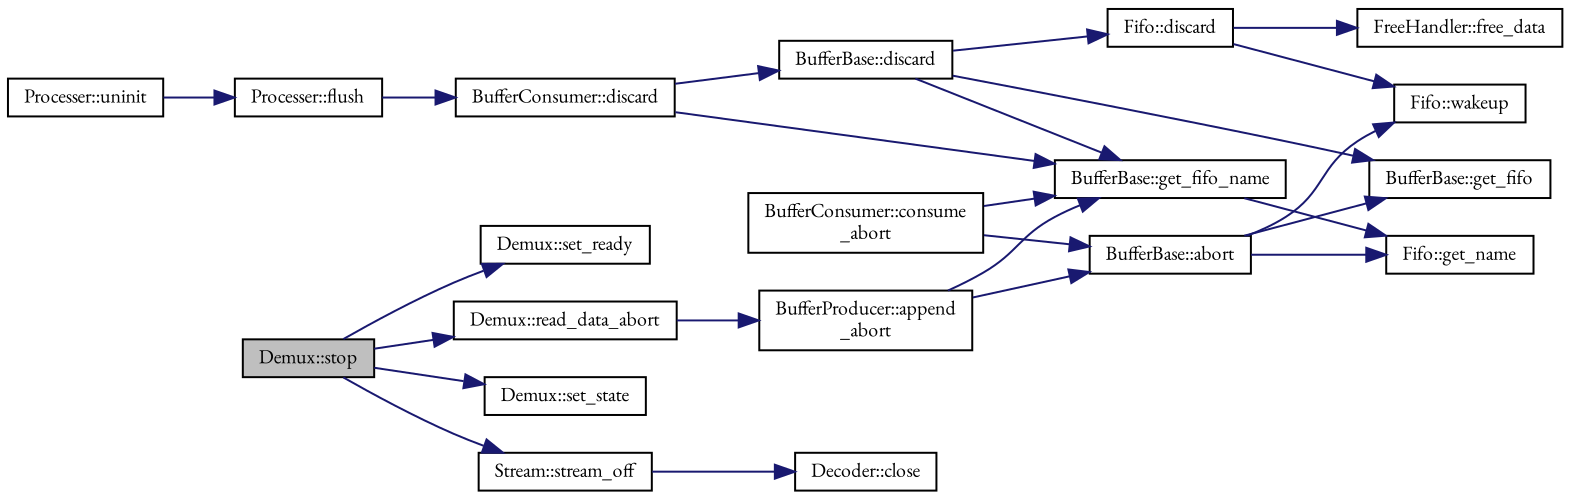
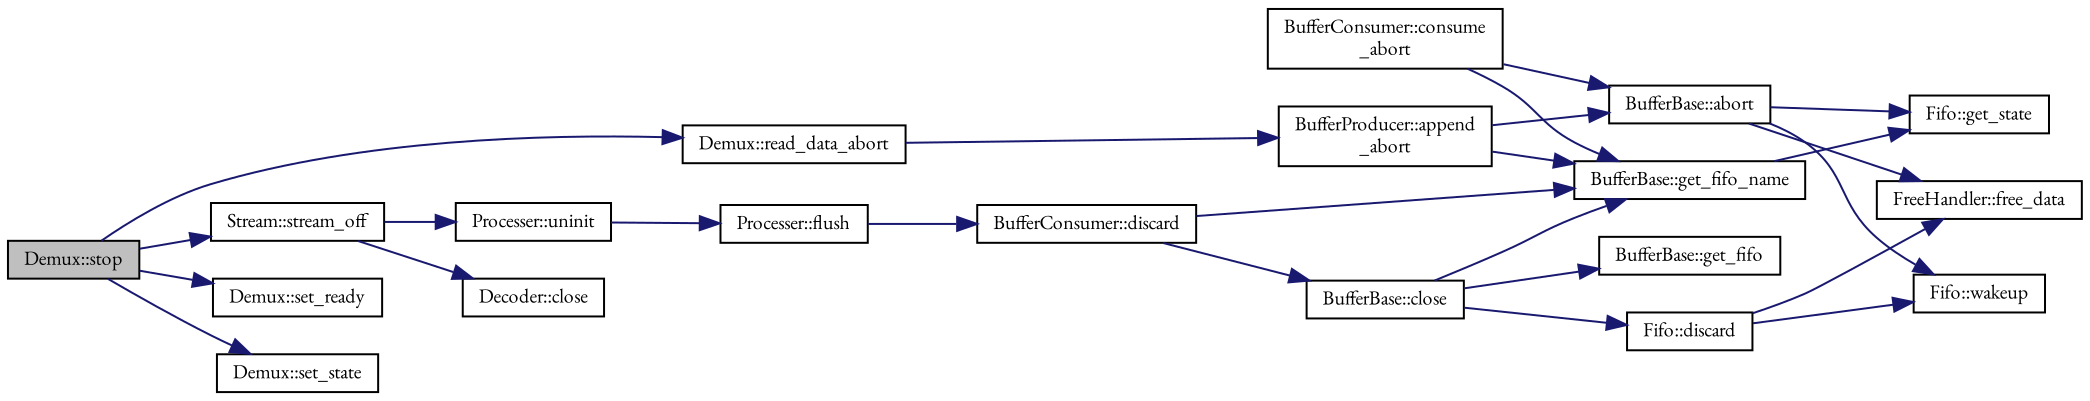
node "BufferBase::discard": label "BufferBase::discard" -> "BufferBase::close"
edge "BufferBase::abort" -> "BufferBase::get_fifo": now "BufferBase::abort" -> "FreeHandler::free_data"
edge "Stream::stream_off" -> "Processer::uninit": added
node "Fifo::get_name": label "Fifo::get_name" -> "Fifo::get_state"
